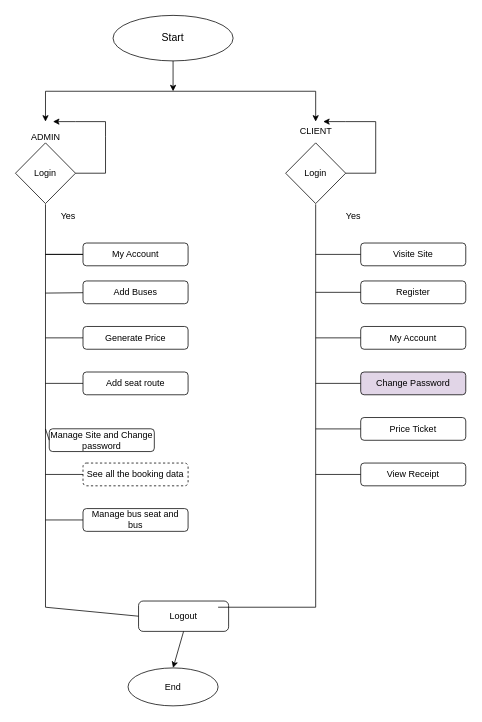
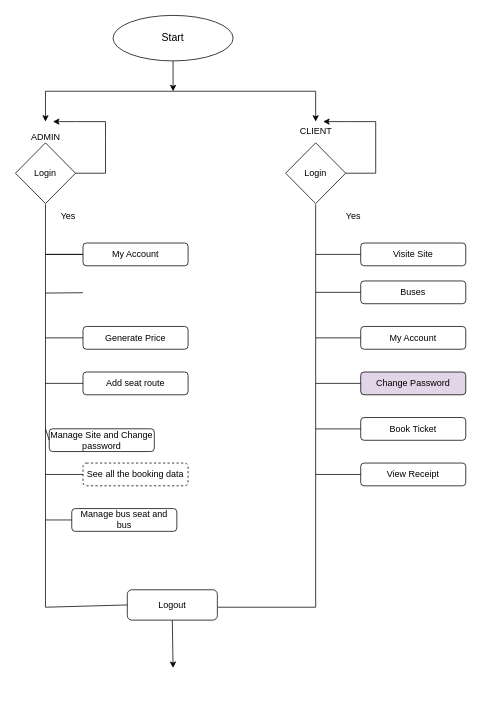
node "Add Buses": removed
node "Register": label "Register" -> "Buses"
node "Price Ticket": label "Price Ticket" -> "Book Ticket"
node "Manage bus seat and bus": moved (135, 520) -> (124, 520)
node "Logout": moved (183, 616) -> (172, 605)
node "End": removed
